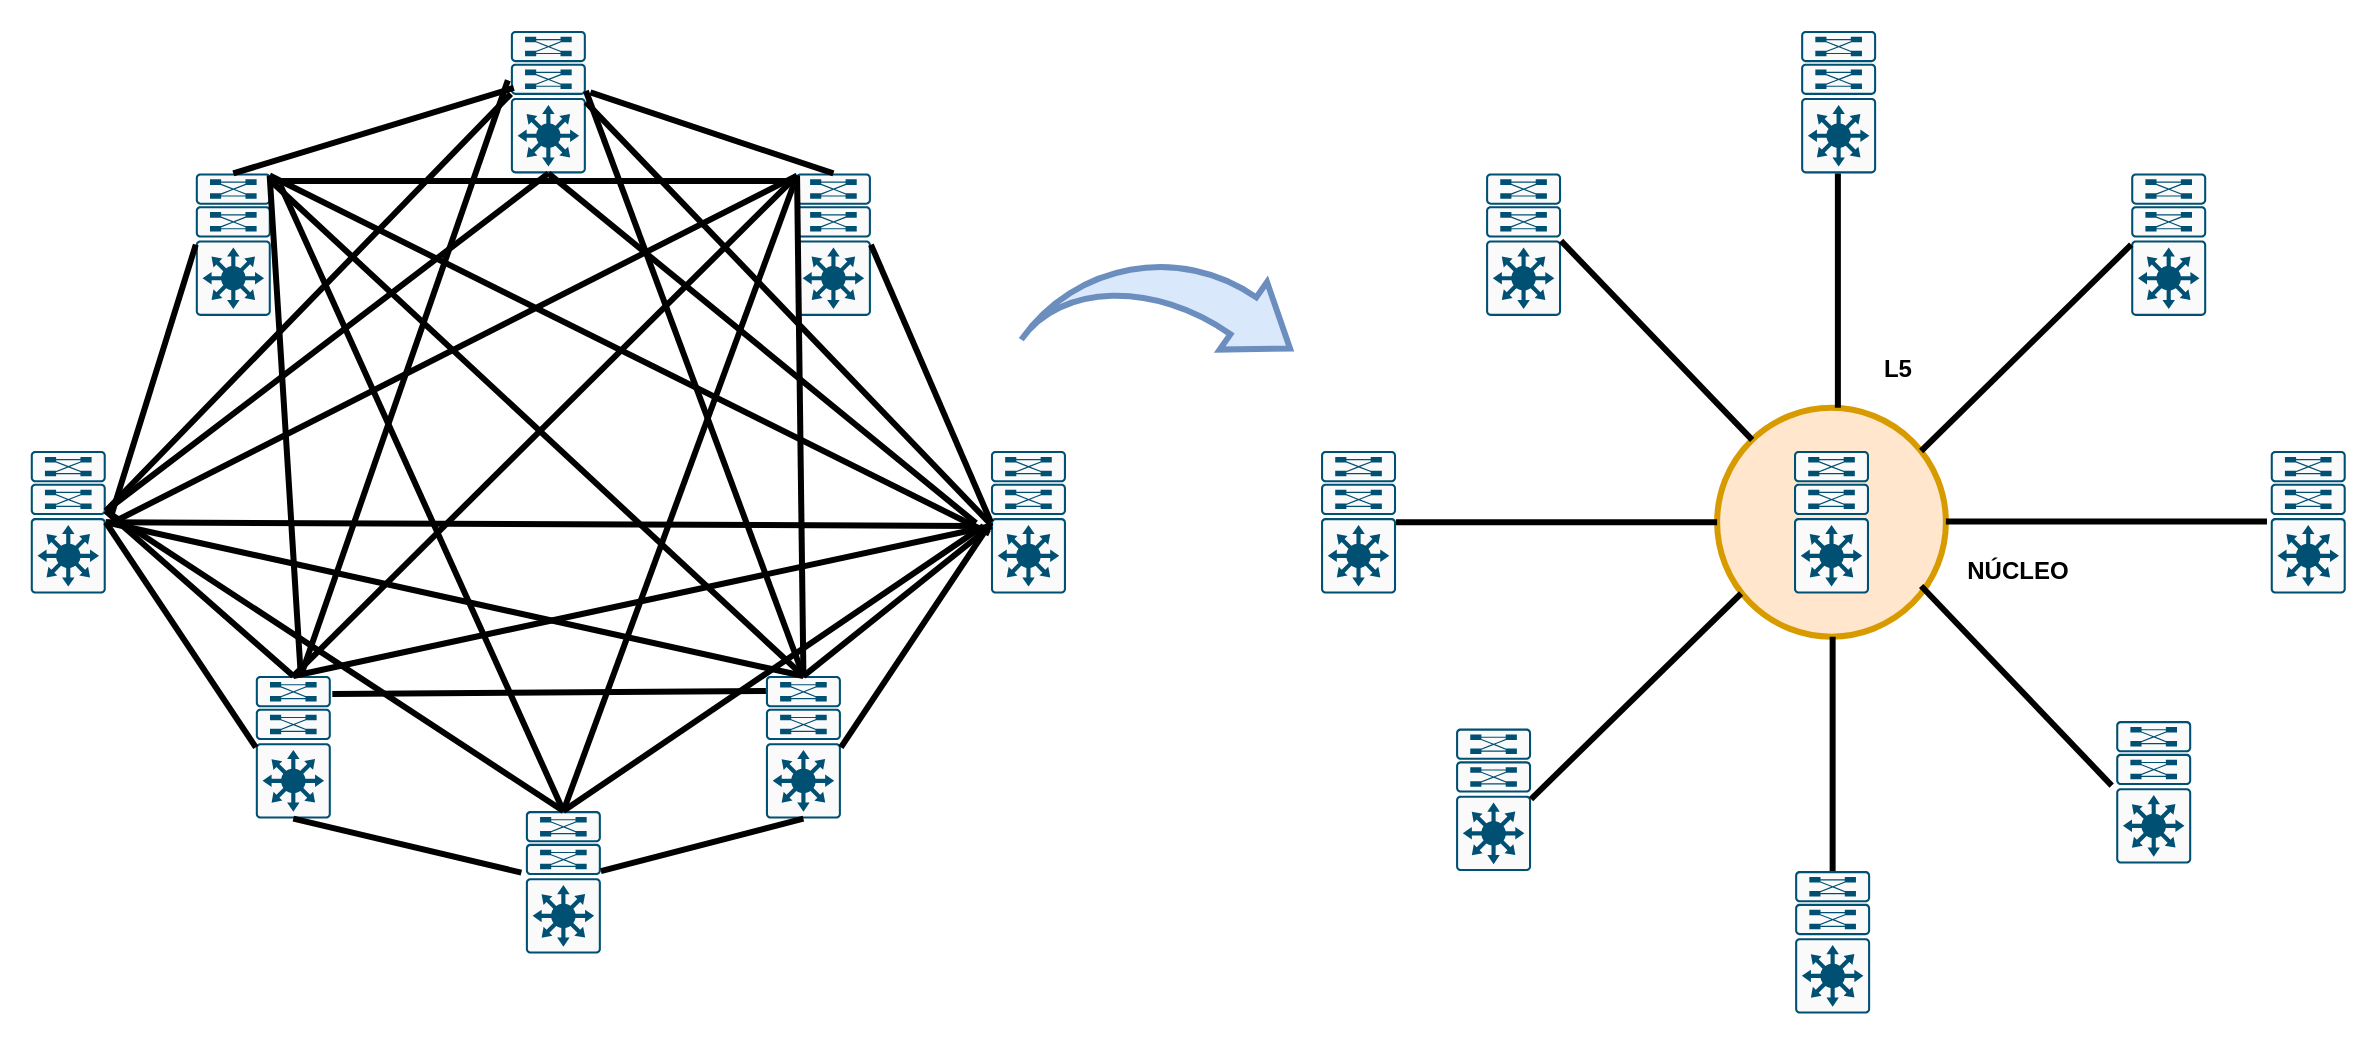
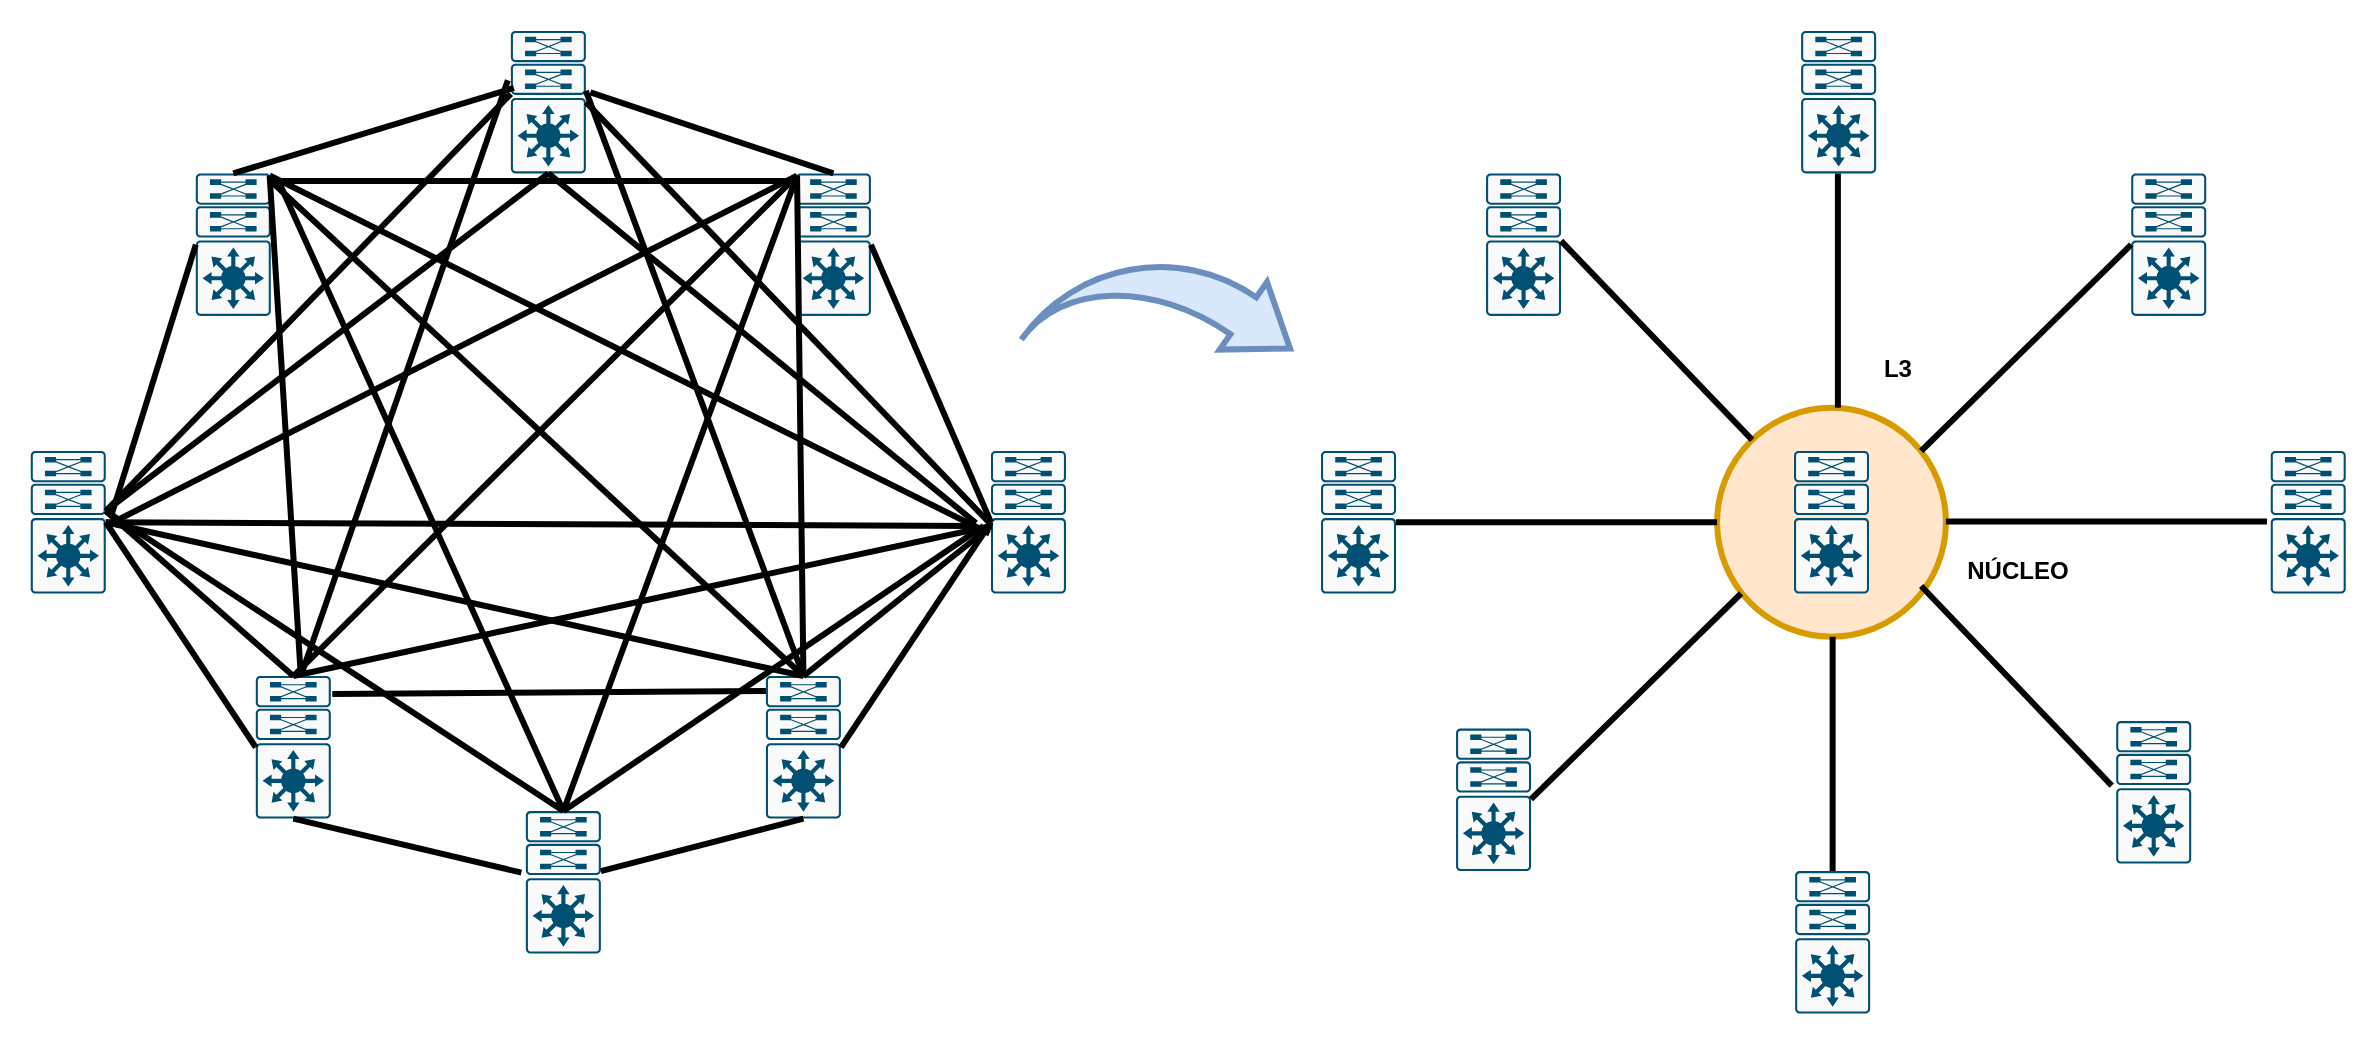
node "L5": label "L5" -> "L3"
